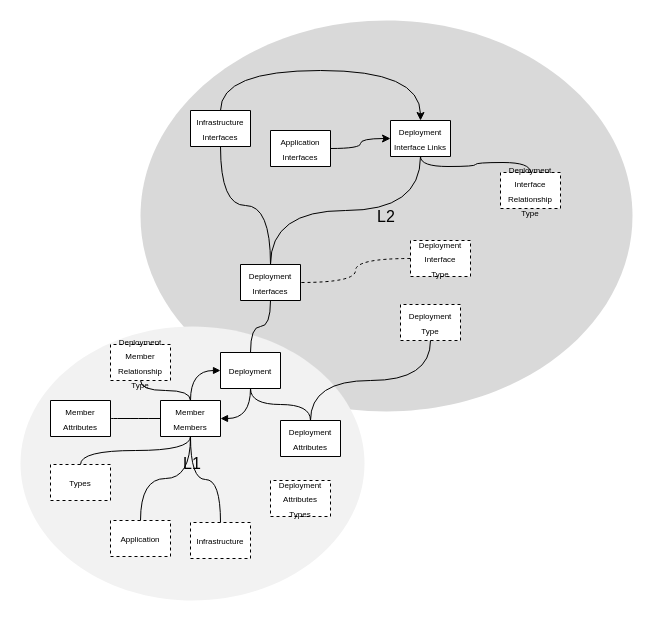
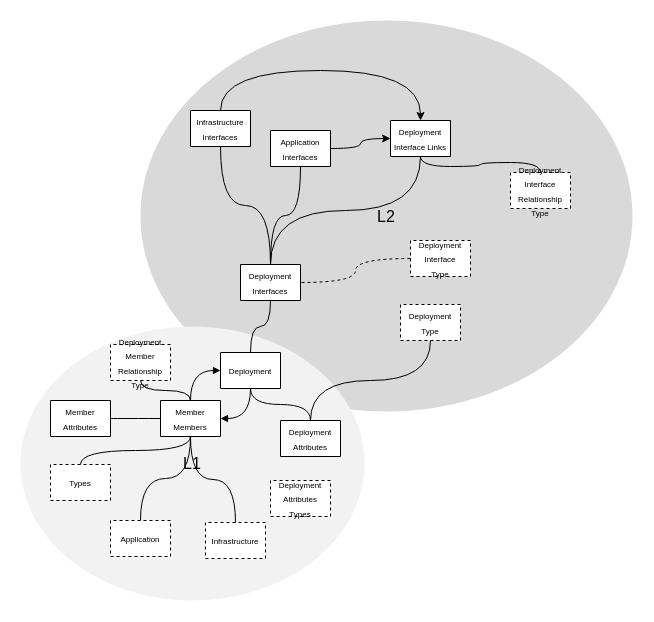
node "Deployment Interface Relationship Type": moved (531, 191) -> (541, 191)
edge "Application Interfaces" -- "Deployment Interfaces": added
node "Infrastructure": moved (221, 541) -> (236, 541)
